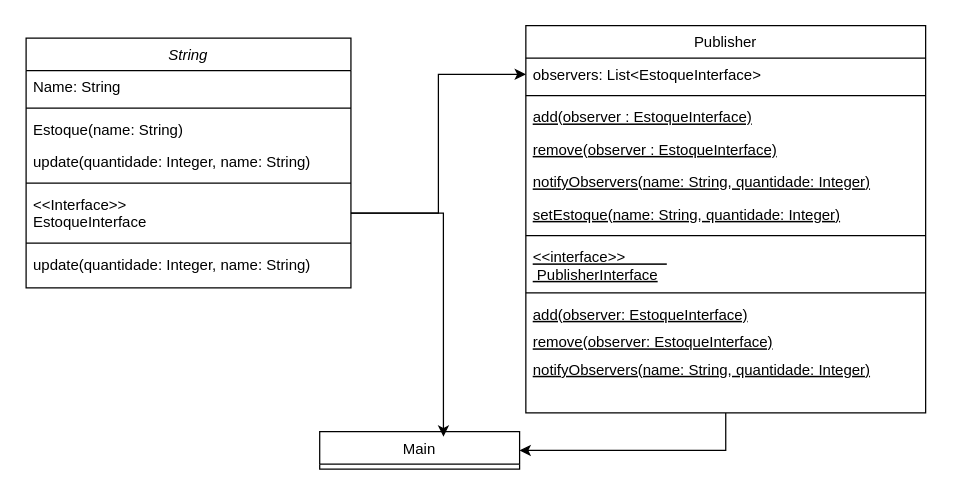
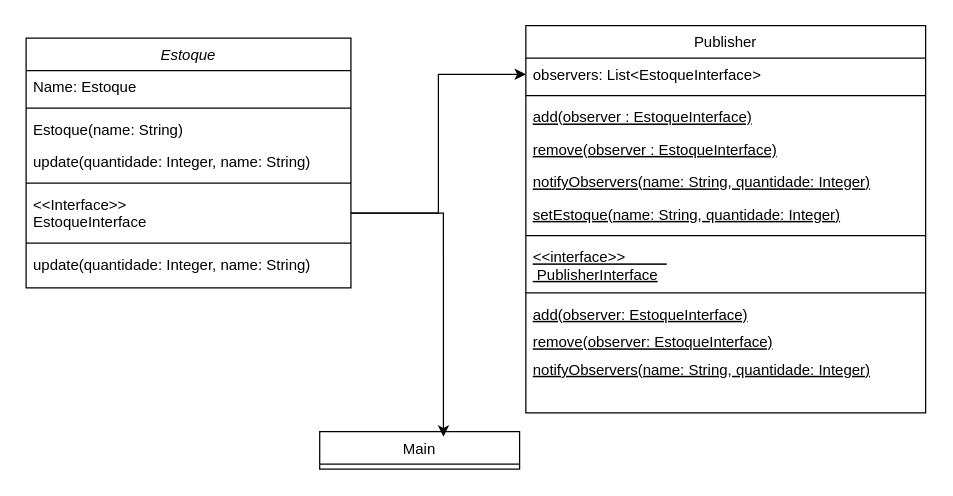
node "String": label "String" -> "Estoque"
node "Name: String": label "Name: String" -> "Name: Estoque"
edge "Publisher" -> "Main": removed
